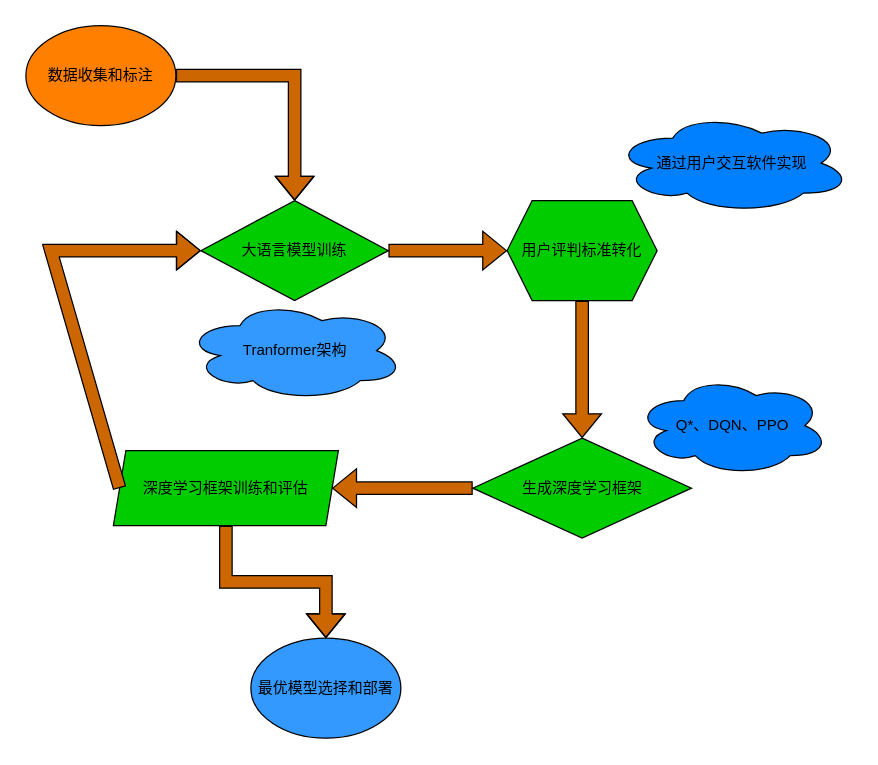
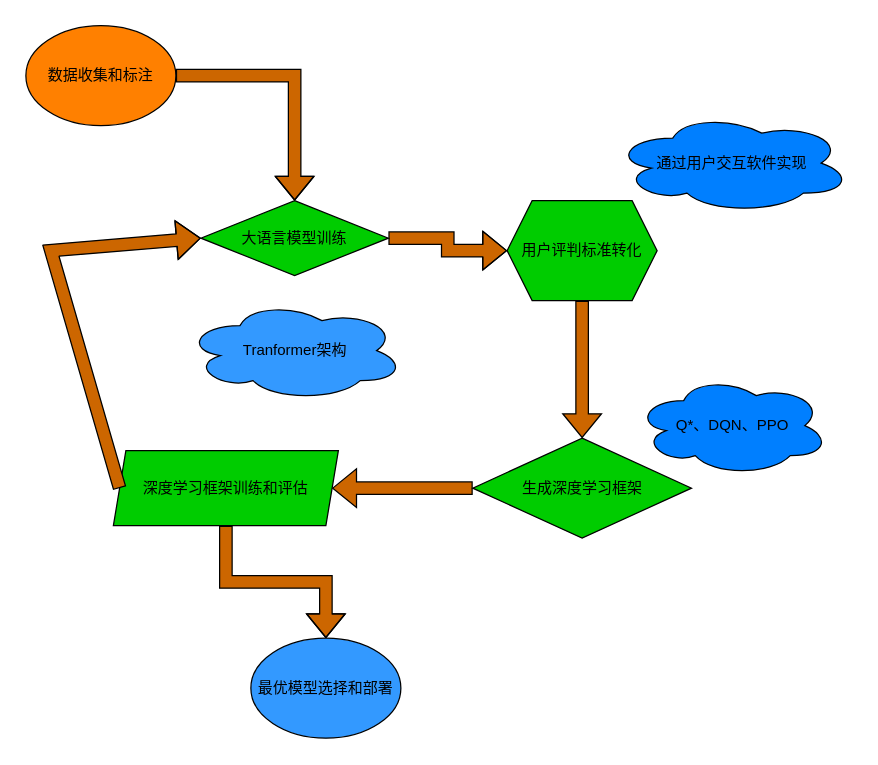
node "大语言模型训练": size 188x100 -> 188x75
